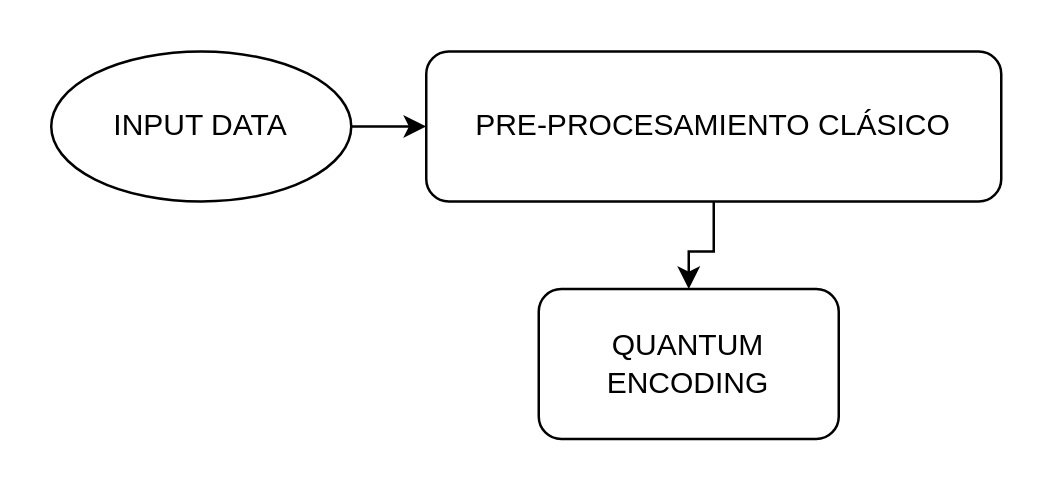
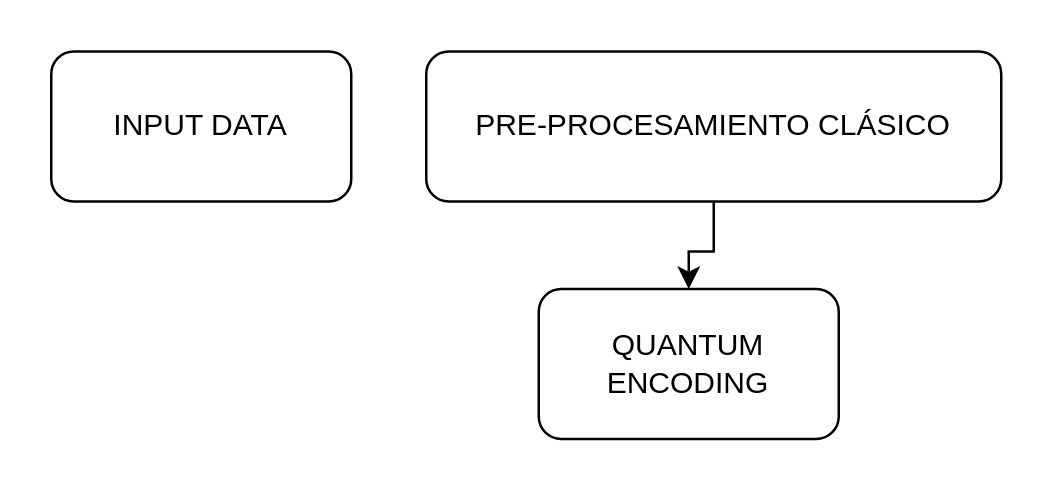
node "INPUT DATA": shape ellipse -> rounded rectangle
edge "INPUT DATA" -> "PRE-PROCESAMIENTO CLÁSICO": removed
